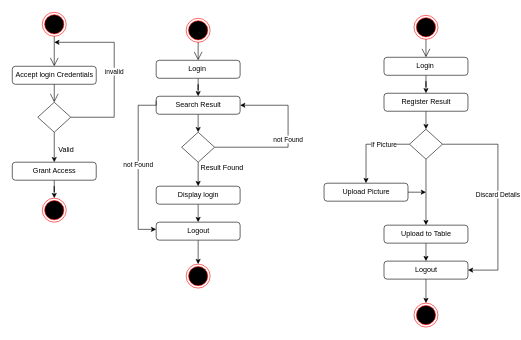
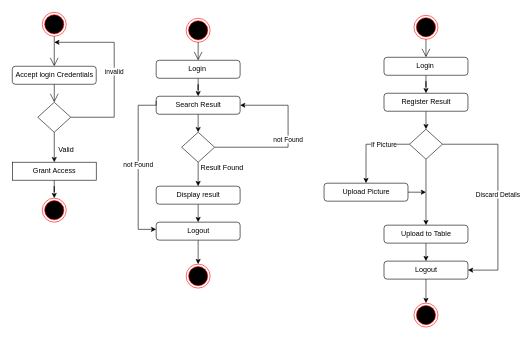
node "Grant Access": shape rounded rectangle -> rectangle
node "Display login": label "Display login" -> "Display result"
